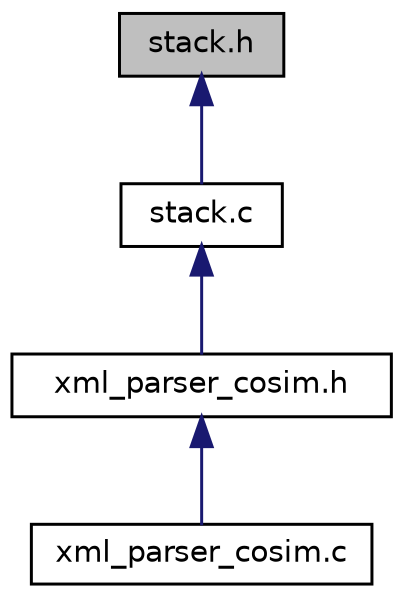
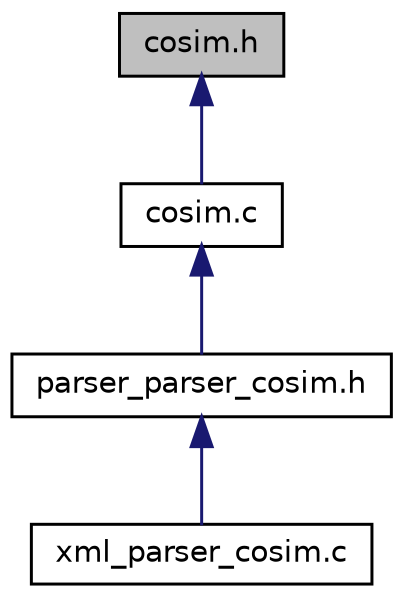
node "stack.h": label "stack.h" -> "cosim.h"
node "stack.c": label "stack.c" -> "cosim.c"
node "xml_parser_cosim.h": label "xml_parser_cosim.h" -> "parser_parser_cosim.h"
